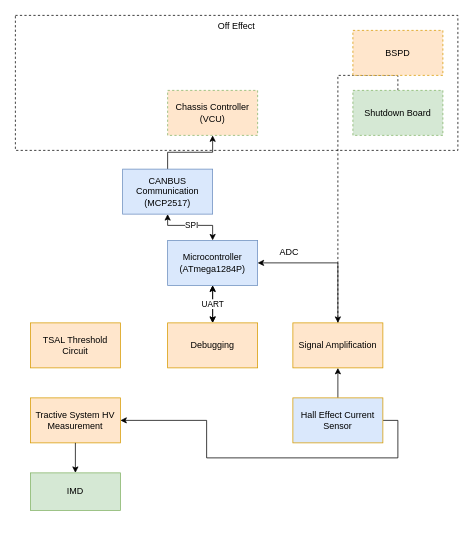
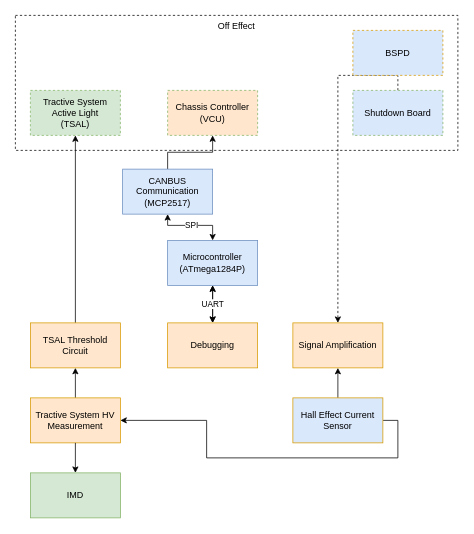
node "BSPD": fillcolor #ffe6cc -> #dae8fc
node "Tractive System Active Light (TSAL)": added
node "Shutdown Board": fillcolor #d5e8d4 -> #dae8fc
edge "TSAL Threshold Circuit" -> "Tractive System Active Light (TSAL)": added
edge "Signal Amplification" -> "Microcontroller (ATmega1284P)": removed, label "ADC"
edge "Tractive System HV Measurement" -> "TSAL Threshold Circuit": added
node "IMD": size 90x38 -> 90x45
